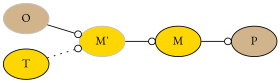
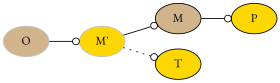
node "M": fillcolor gold -> tan
node "P": fillcolor tan -> gold
edge "T" -> "M'": reversed
